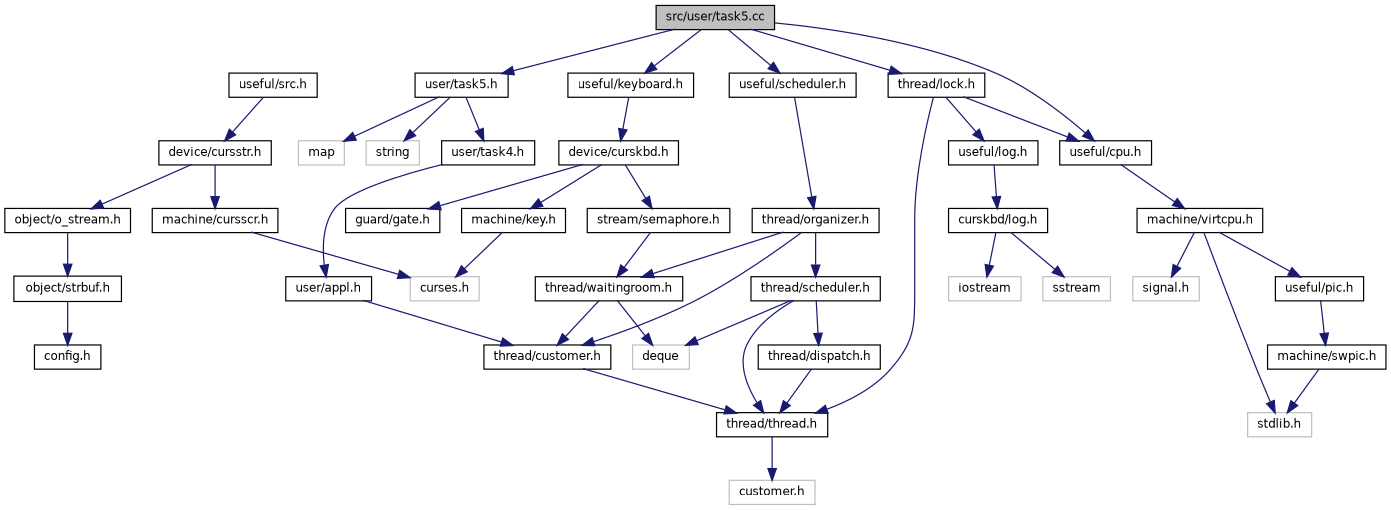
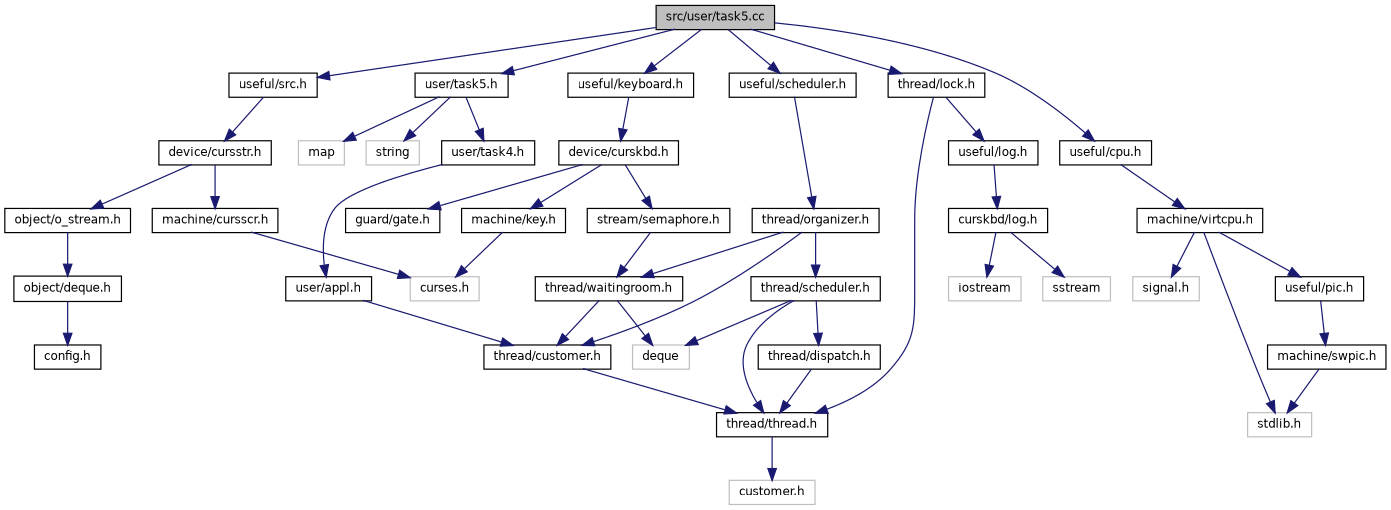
edge "src/user/task5.cc" -> "useful/src.h": added
edge "thread/lock.h" -> "useful/cpu.h": removed
node "object/strbuf.h": label "object/strbuf.h" -> "object/deque.h"
